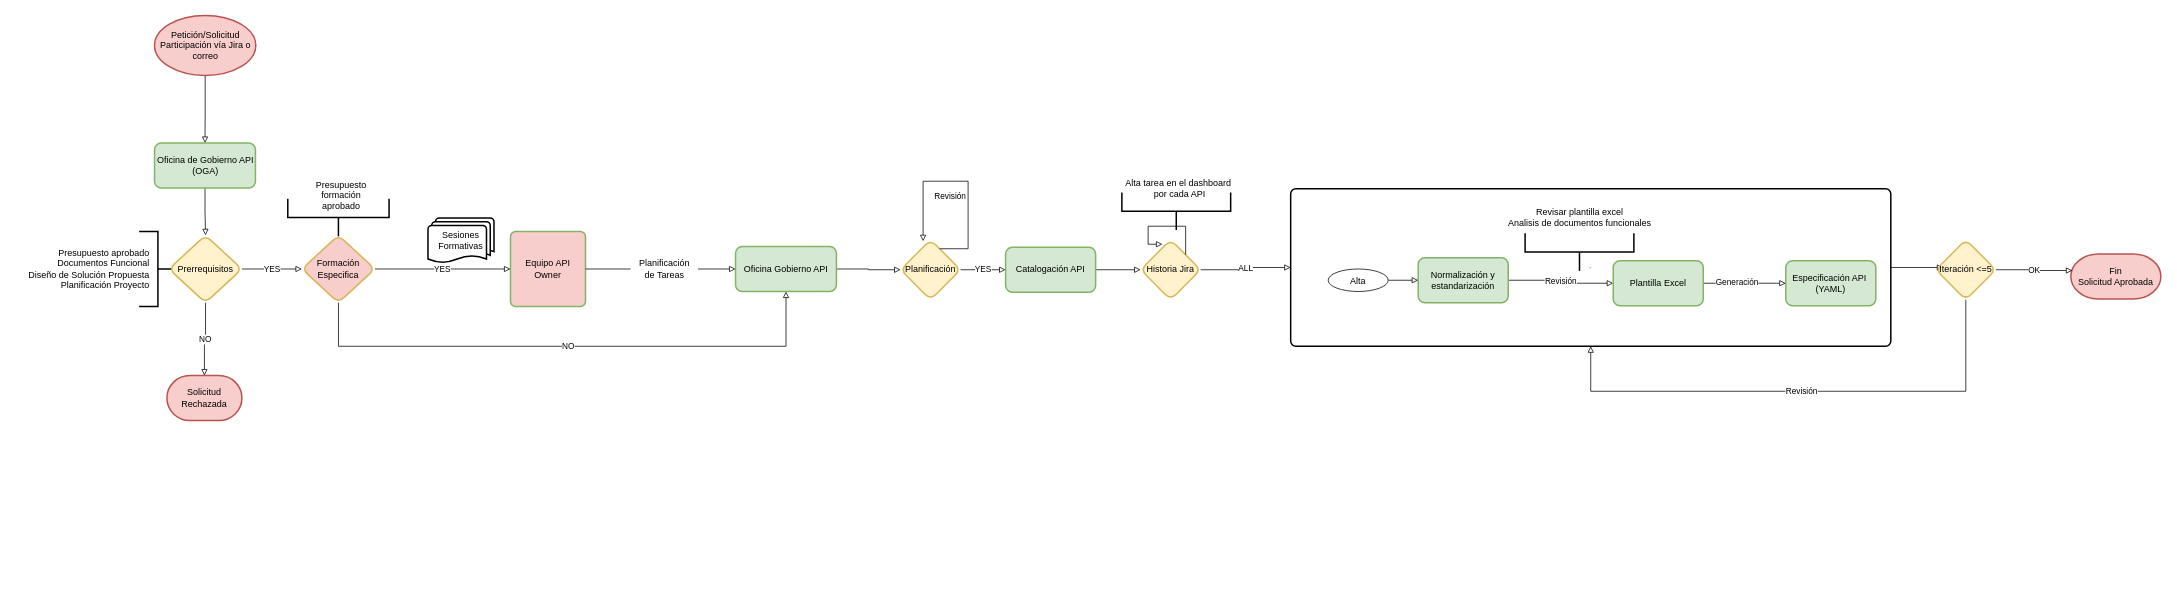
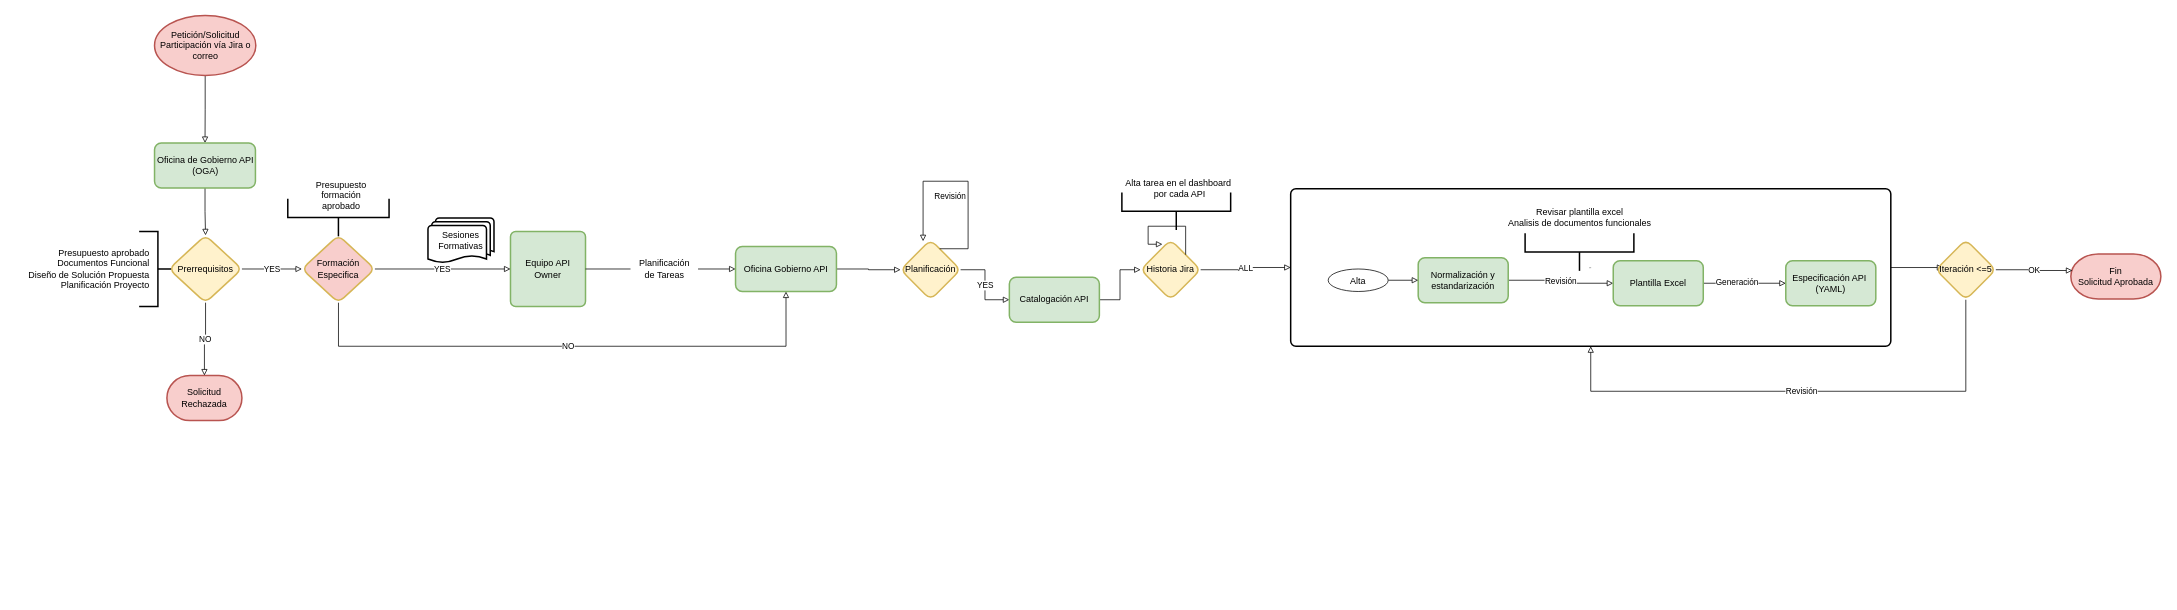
node "Equipo API Owner": fillcolor #f8cecc -> #d5e8d4
node "Catalogación API": moved (1050, 270) -> (1054, 300)
